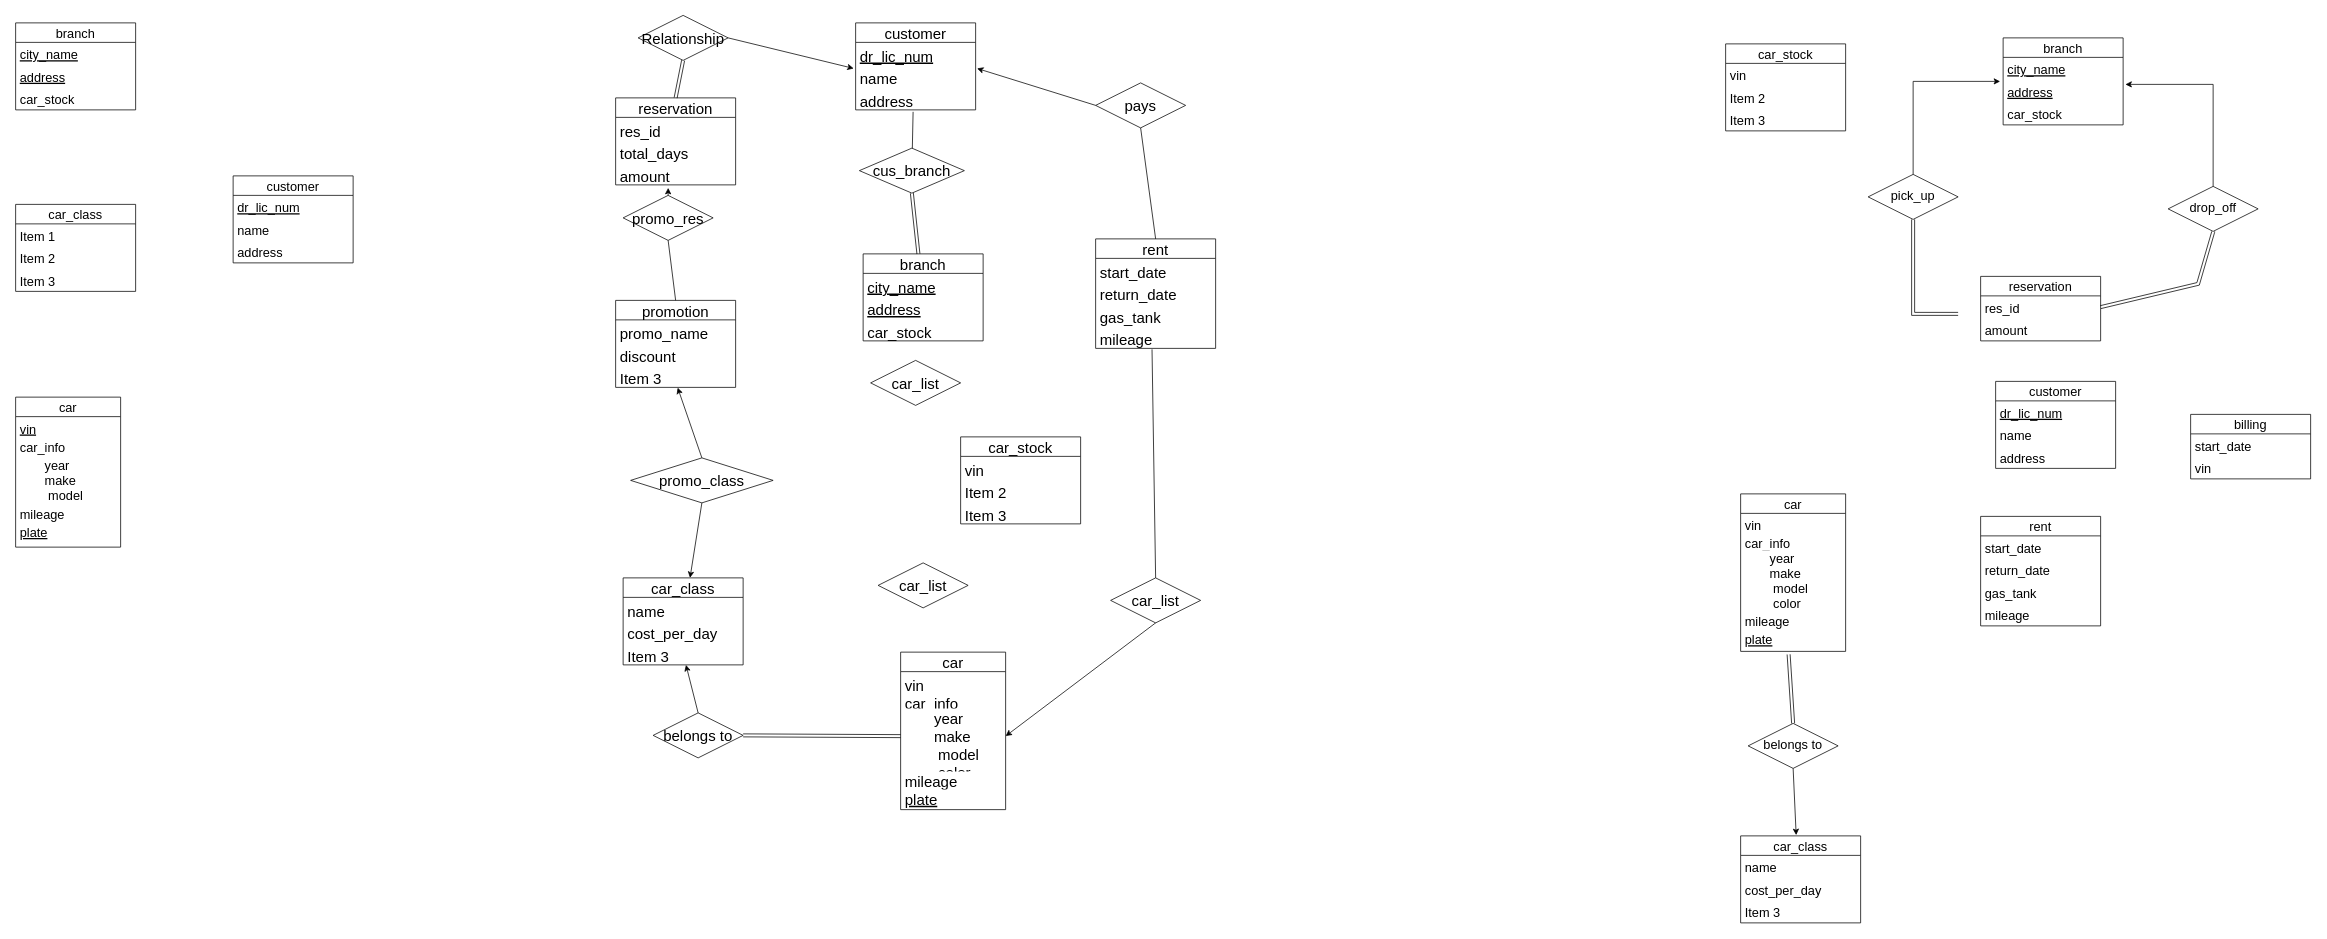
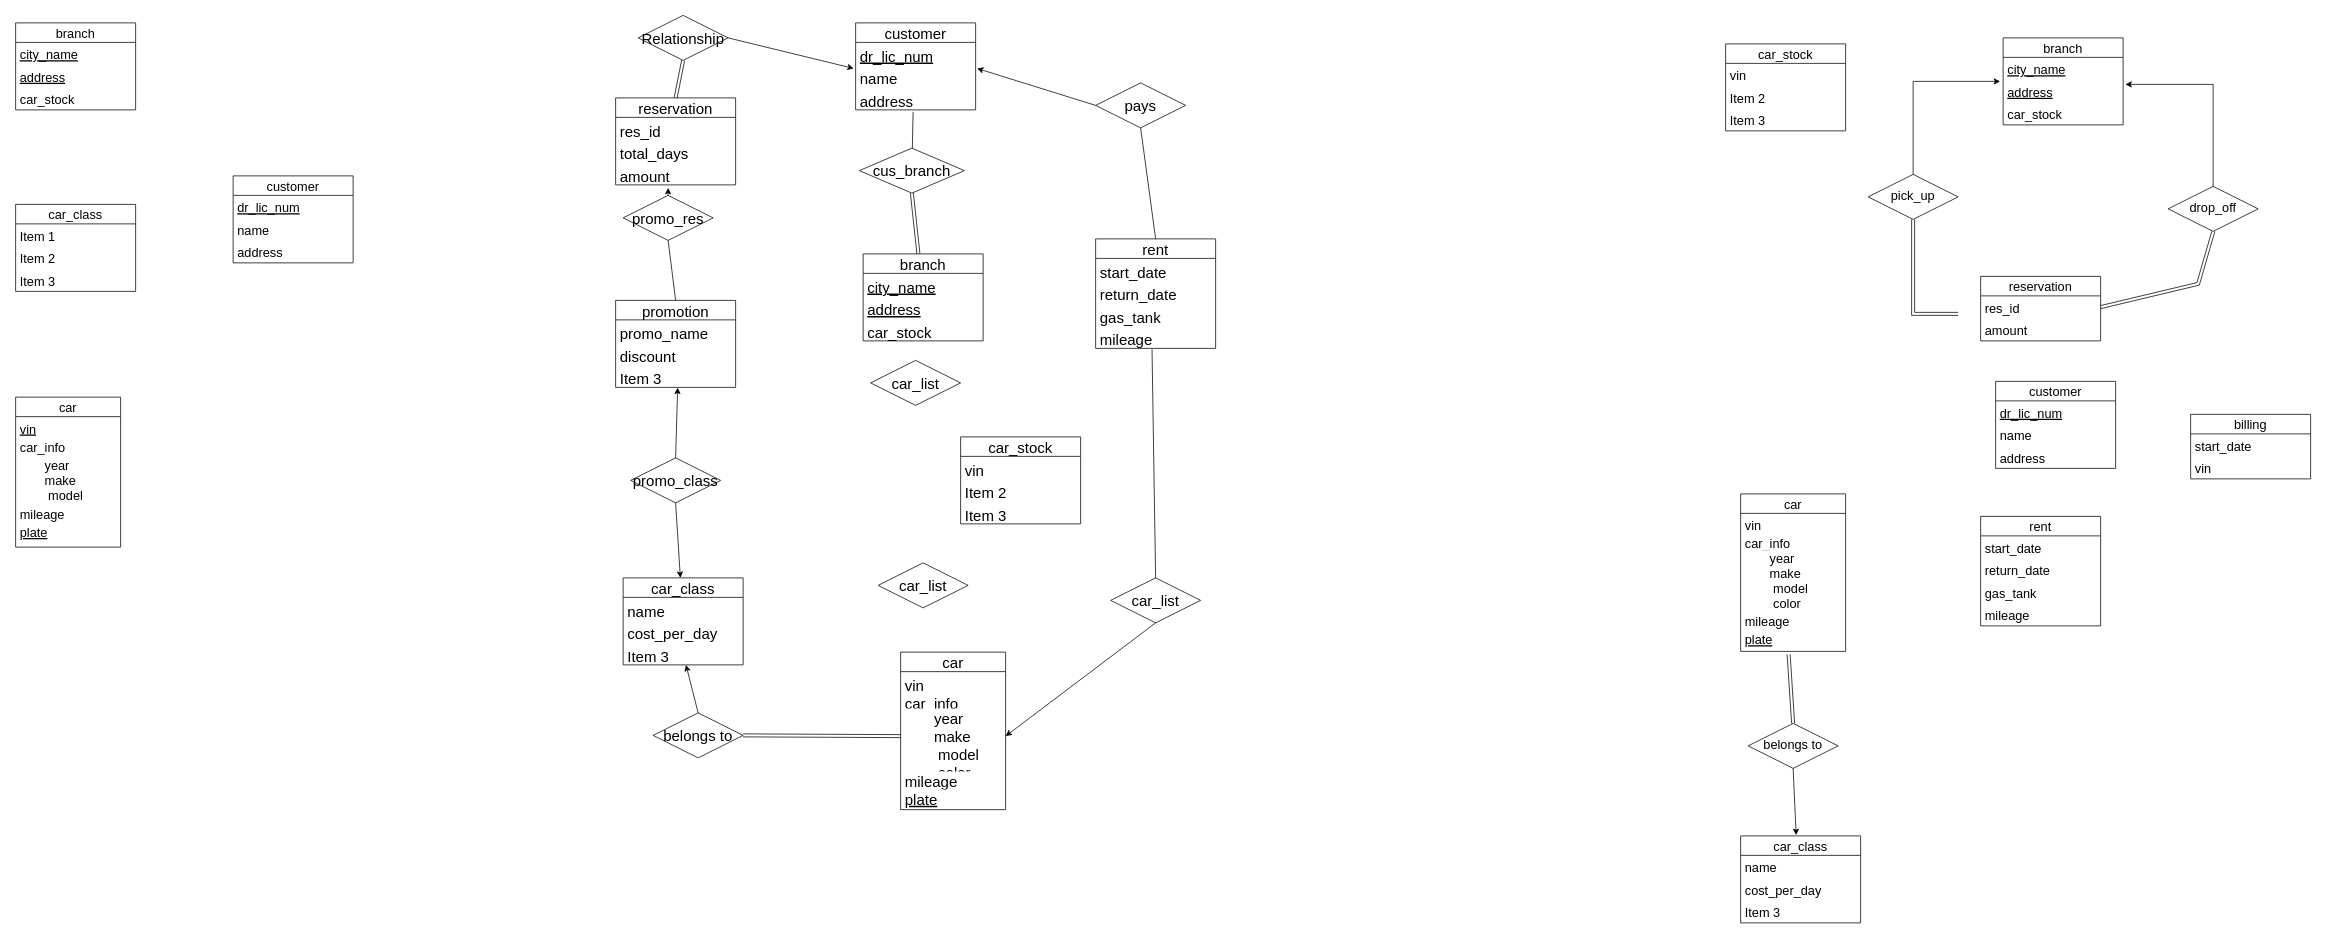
node "promo_class": size 143x45 -> 90x45
